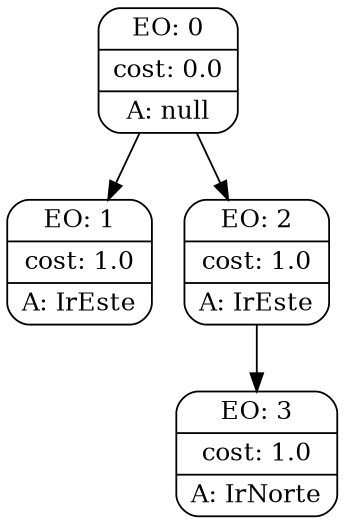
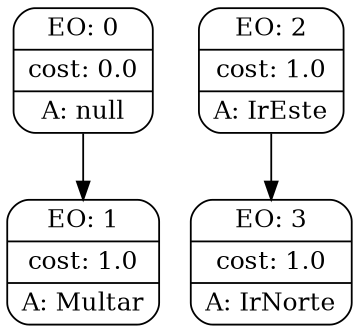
edge "EO: 0" -> "EO: 2": removed
node "EO: 1": text "A: IrEste" -> "A: Multar"
